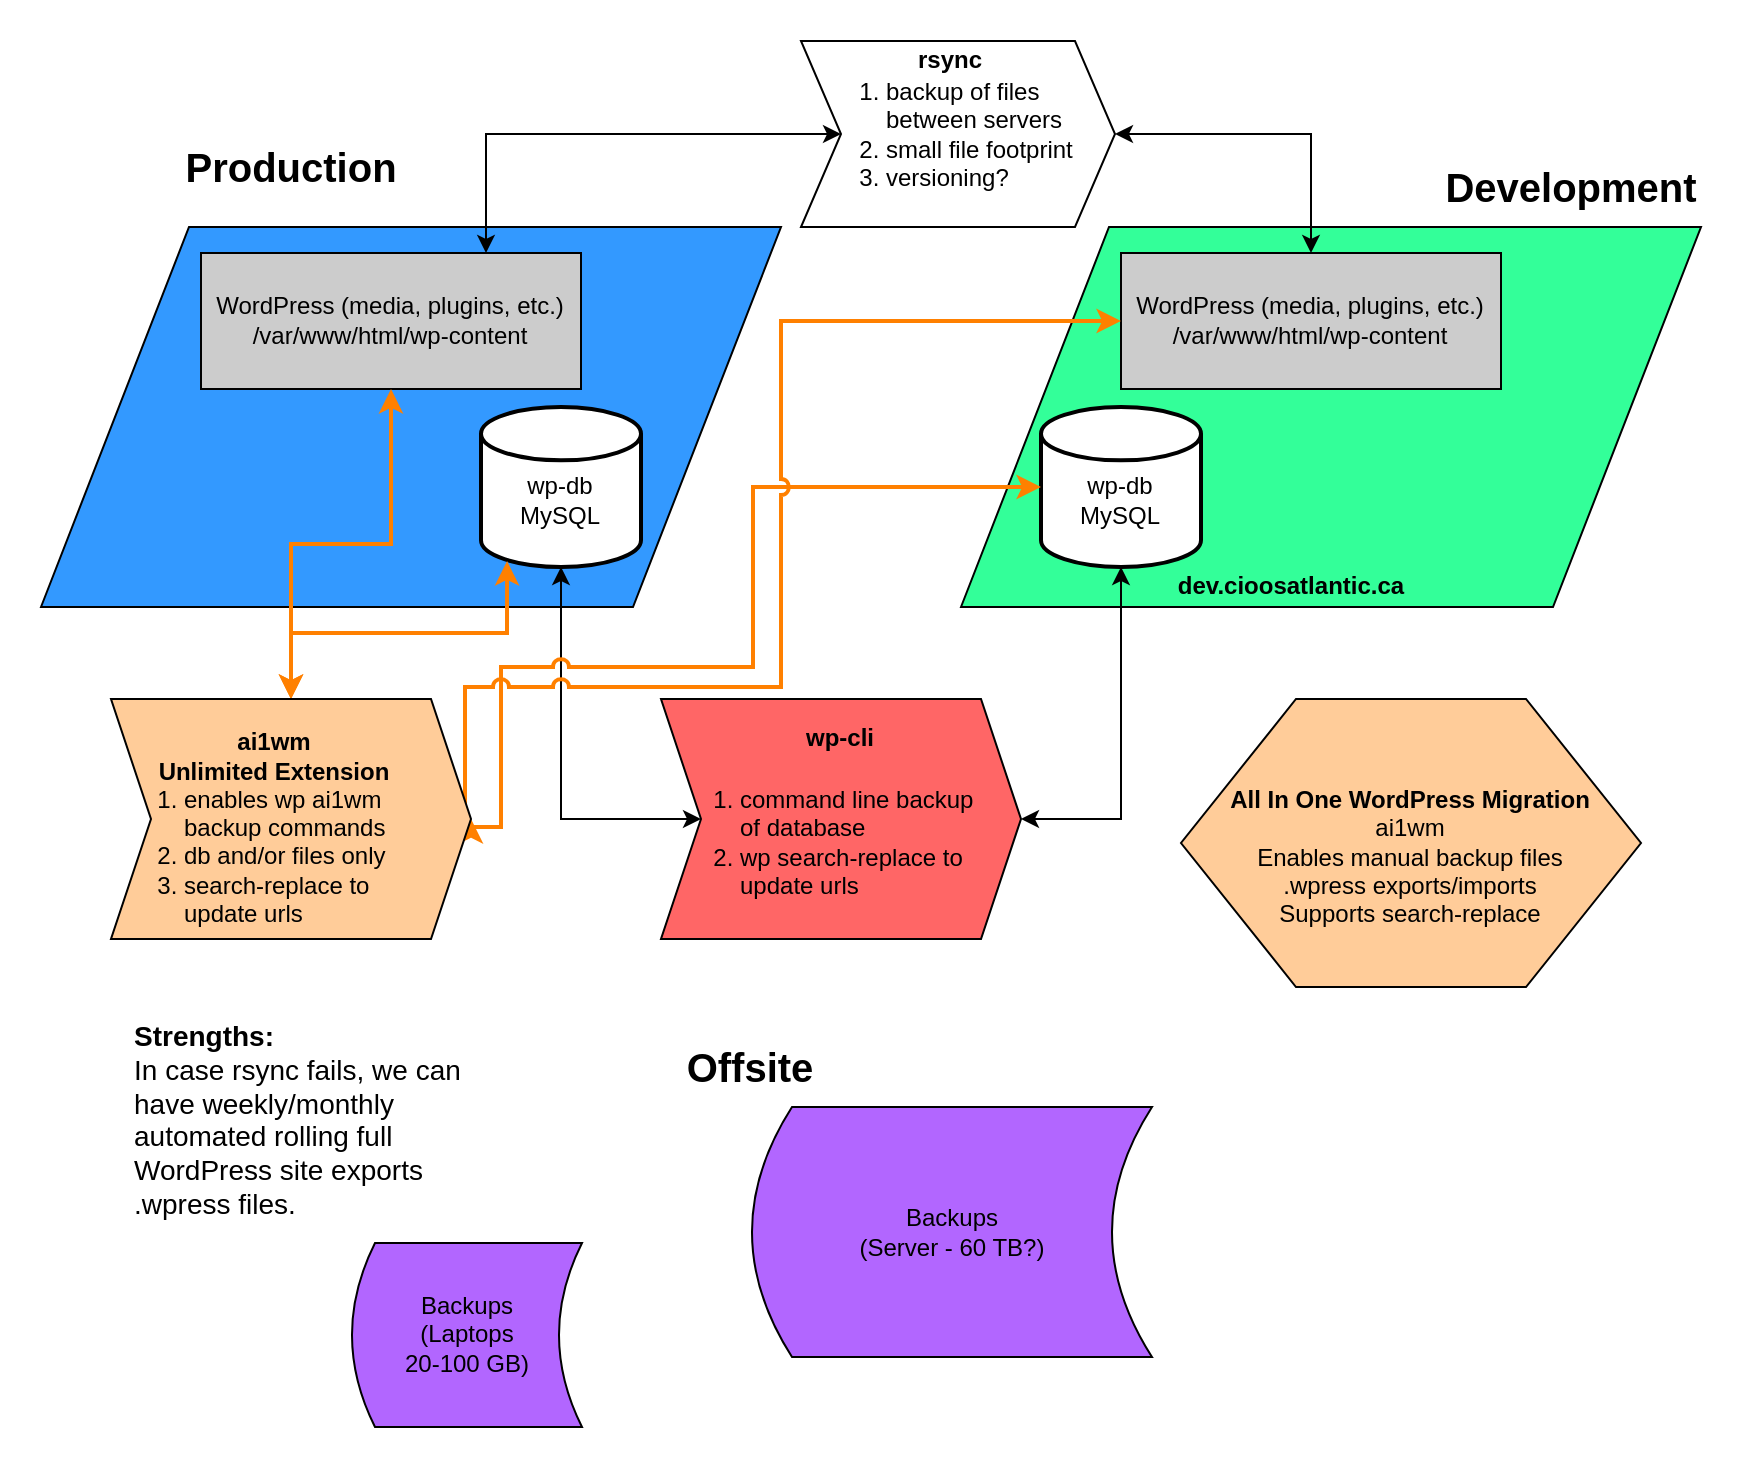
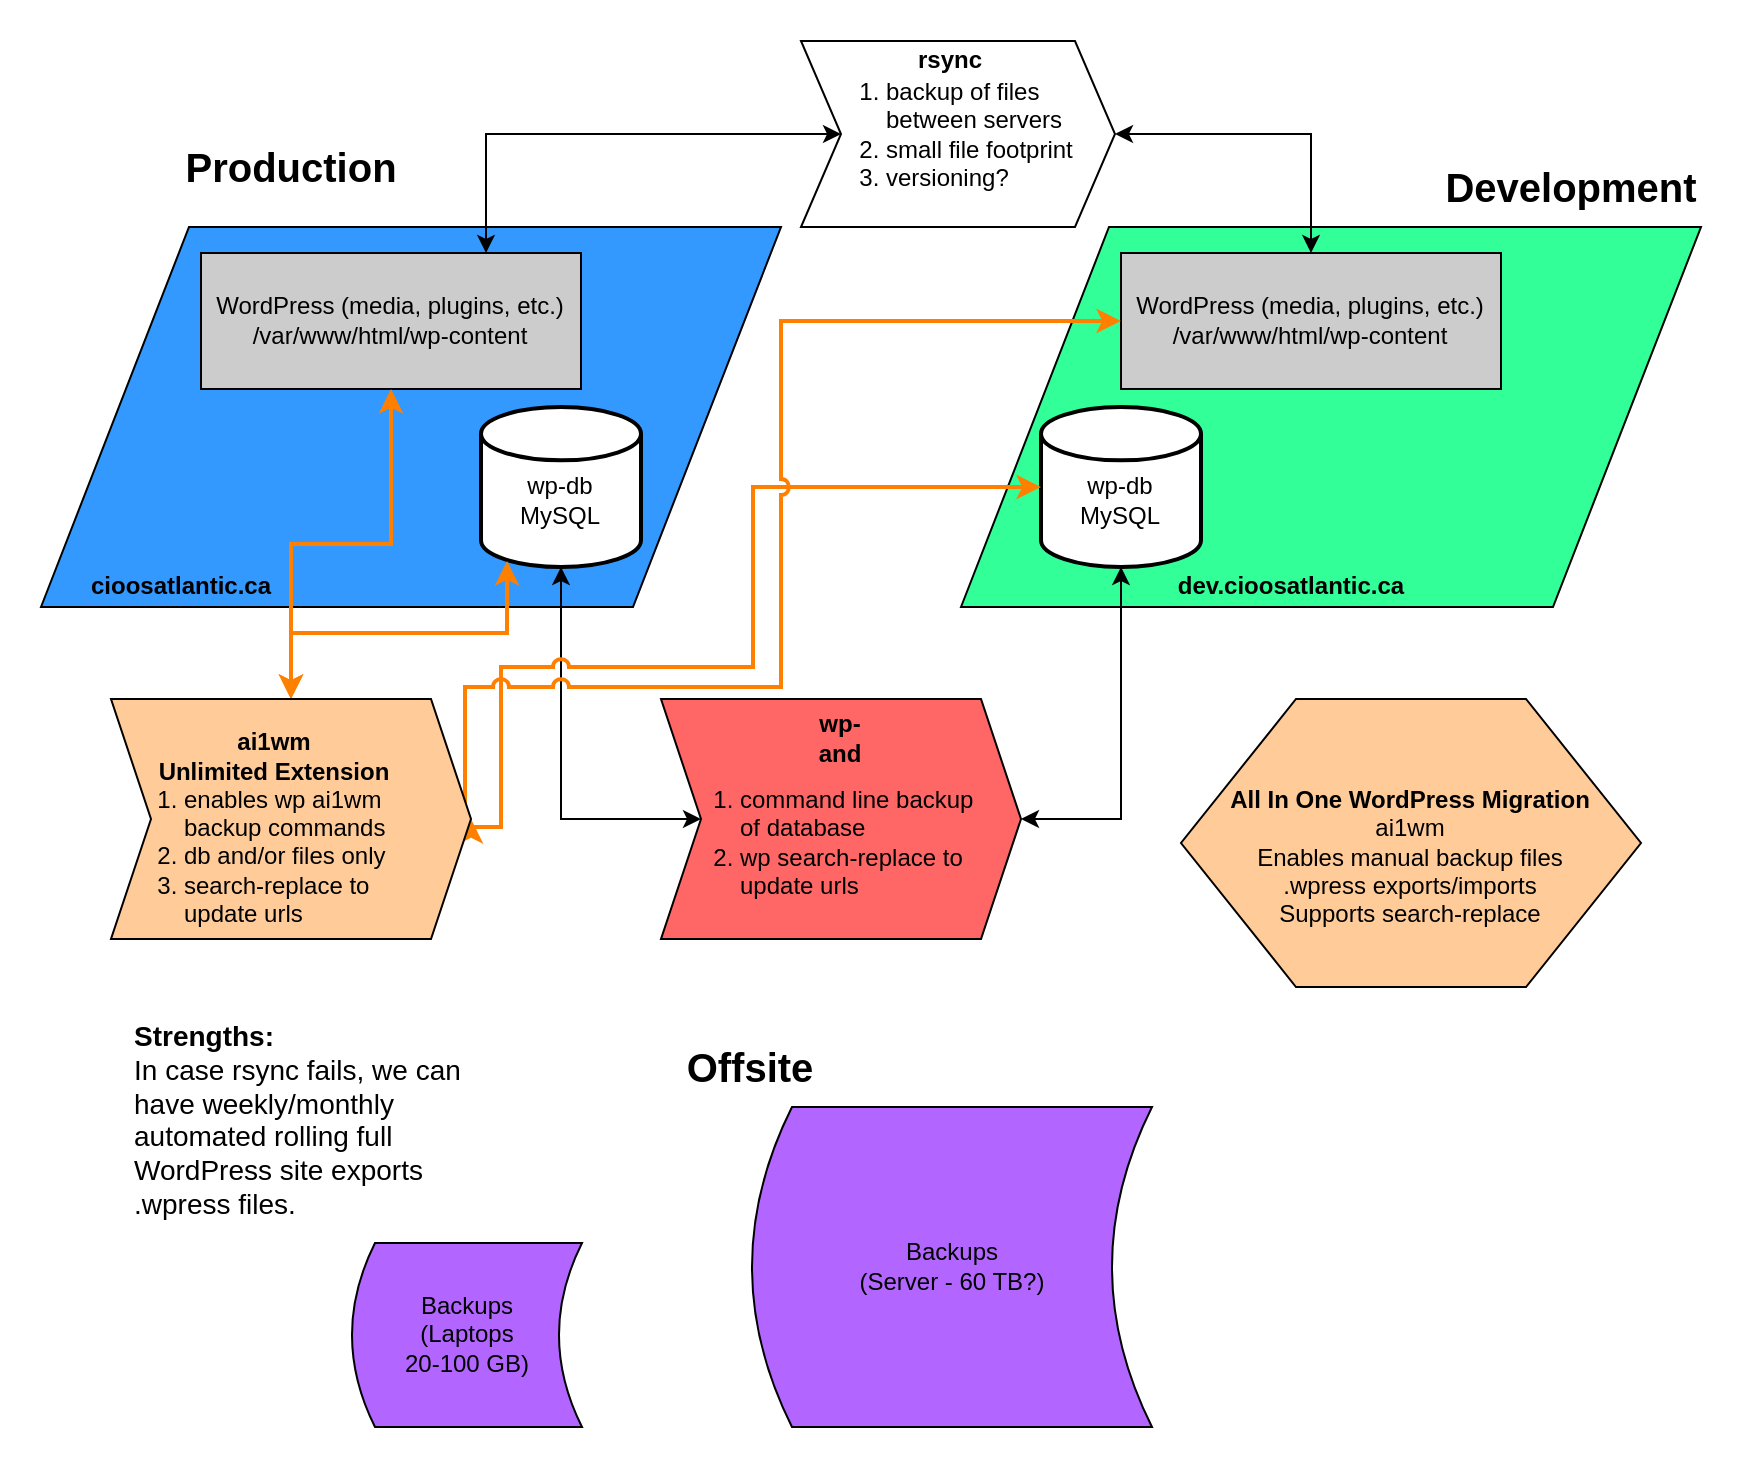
node "cioosatlantic.ca": added
node "wp-cli": label "wp-cli" -> "wp-and"
node "Backups (Server - 60 TB?)": size 400x250 -> 400x320
